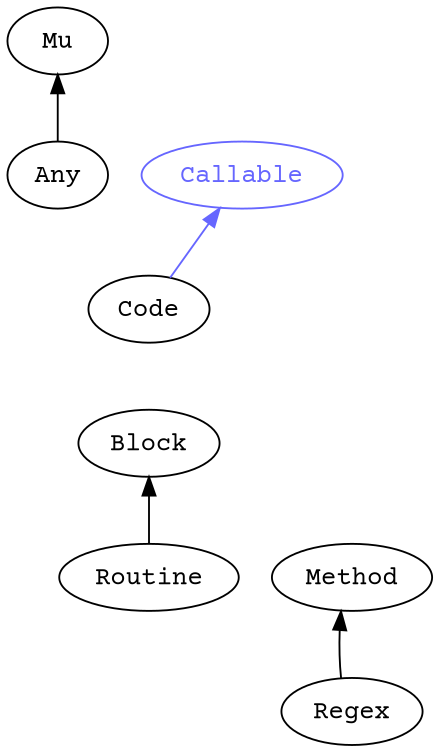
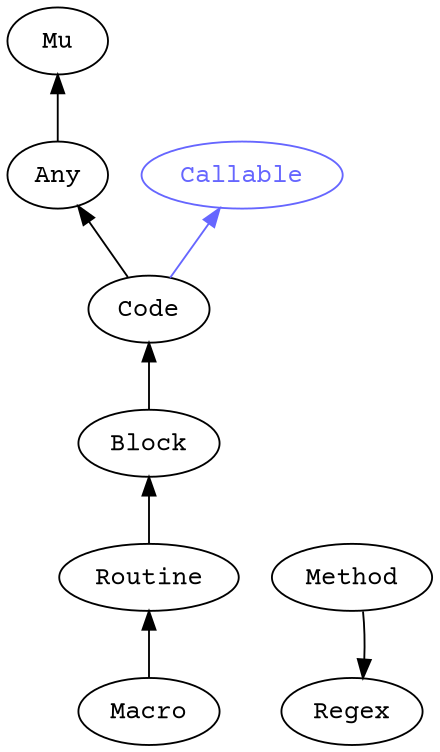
edge "Code" -> "Any": added
edge "Block" -> "Code": added
edge "Regex" -> "Method": reversed
node "Macro": added
